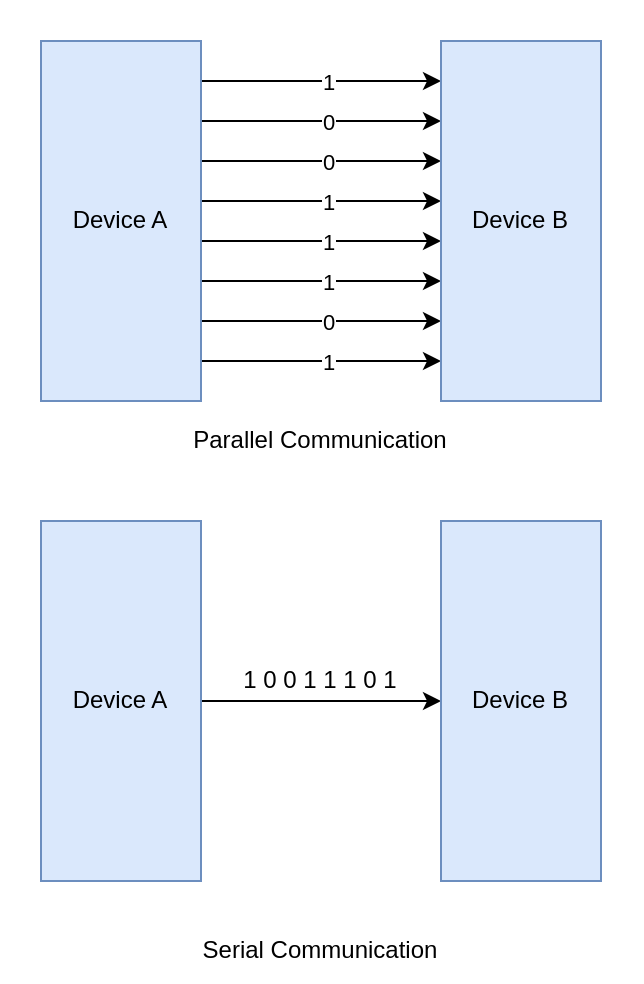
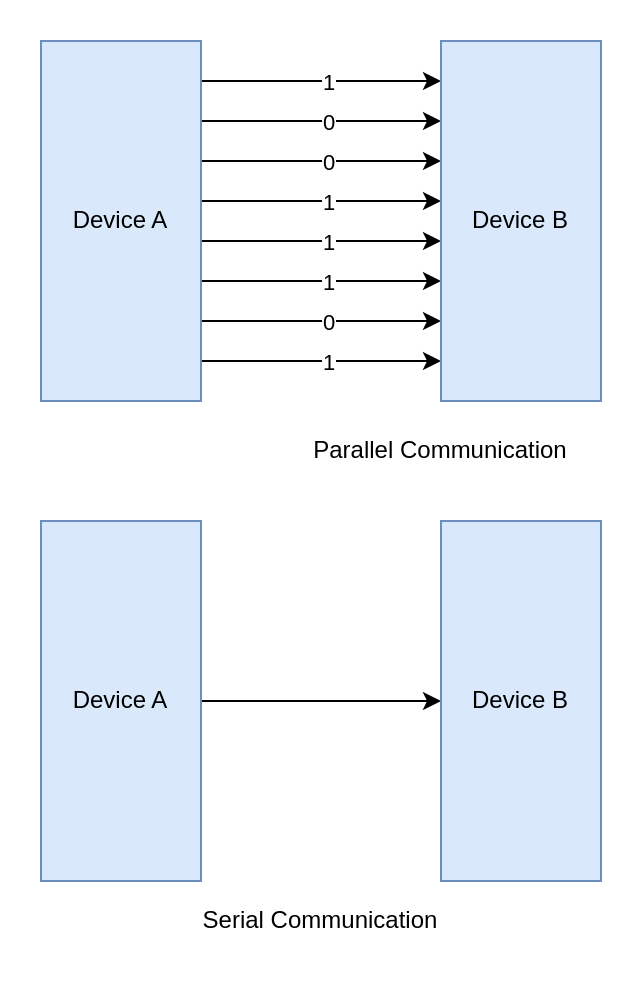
node "Parallel Communication": moved (321, 441) -> (441, 451)
node "1 0 0 1 1 1 0 1": removed
node "Serial Communication": moved (321, 951) -> (321, 921)
